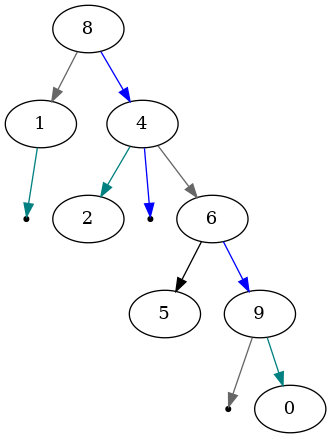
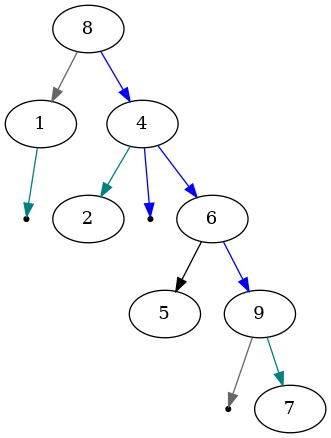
edge "4" -> "6": color gray40 -> blue
node "0": label "0" -> "7"
